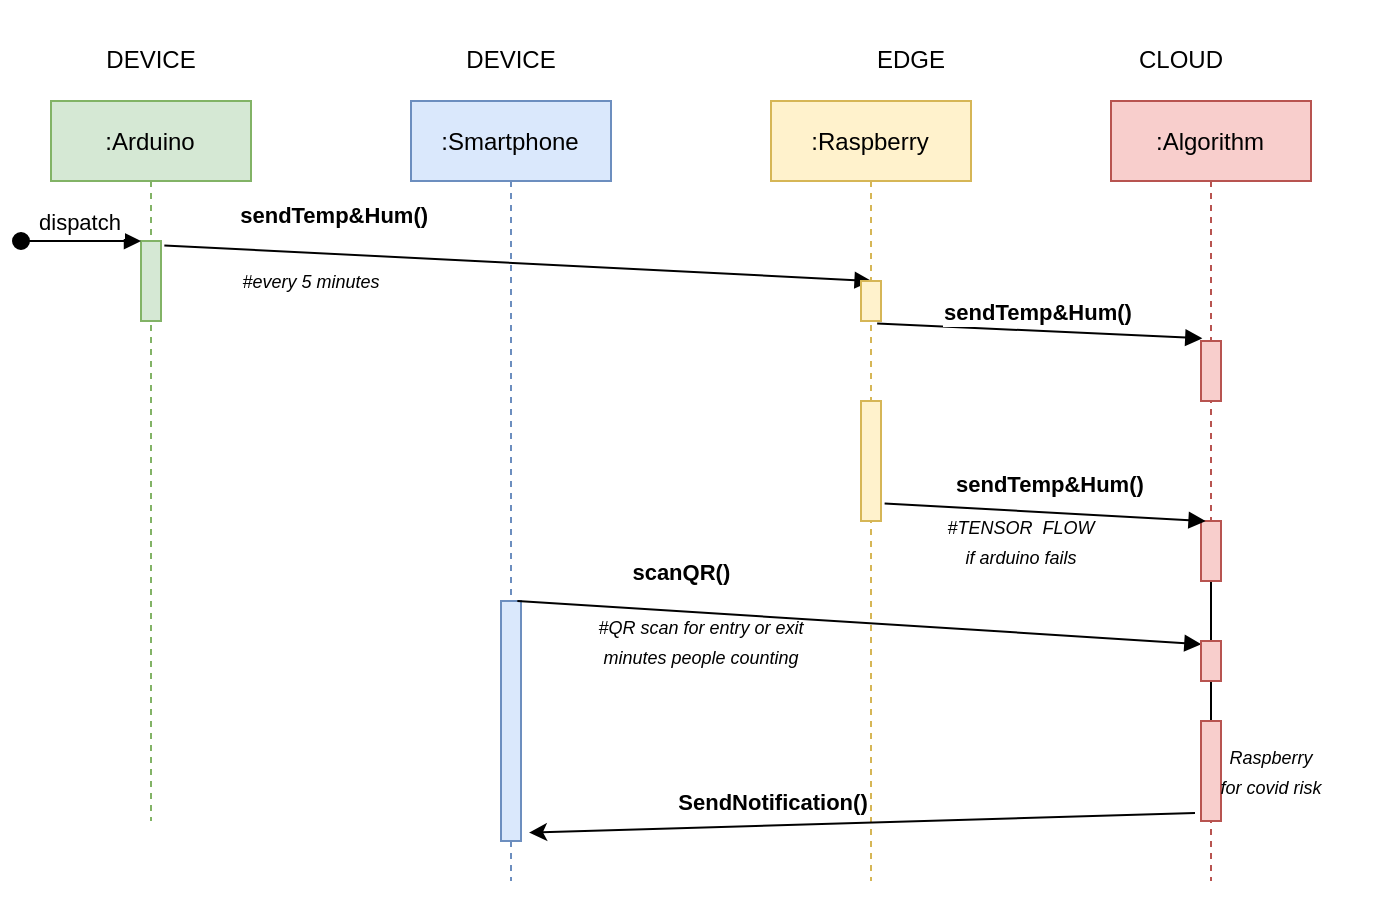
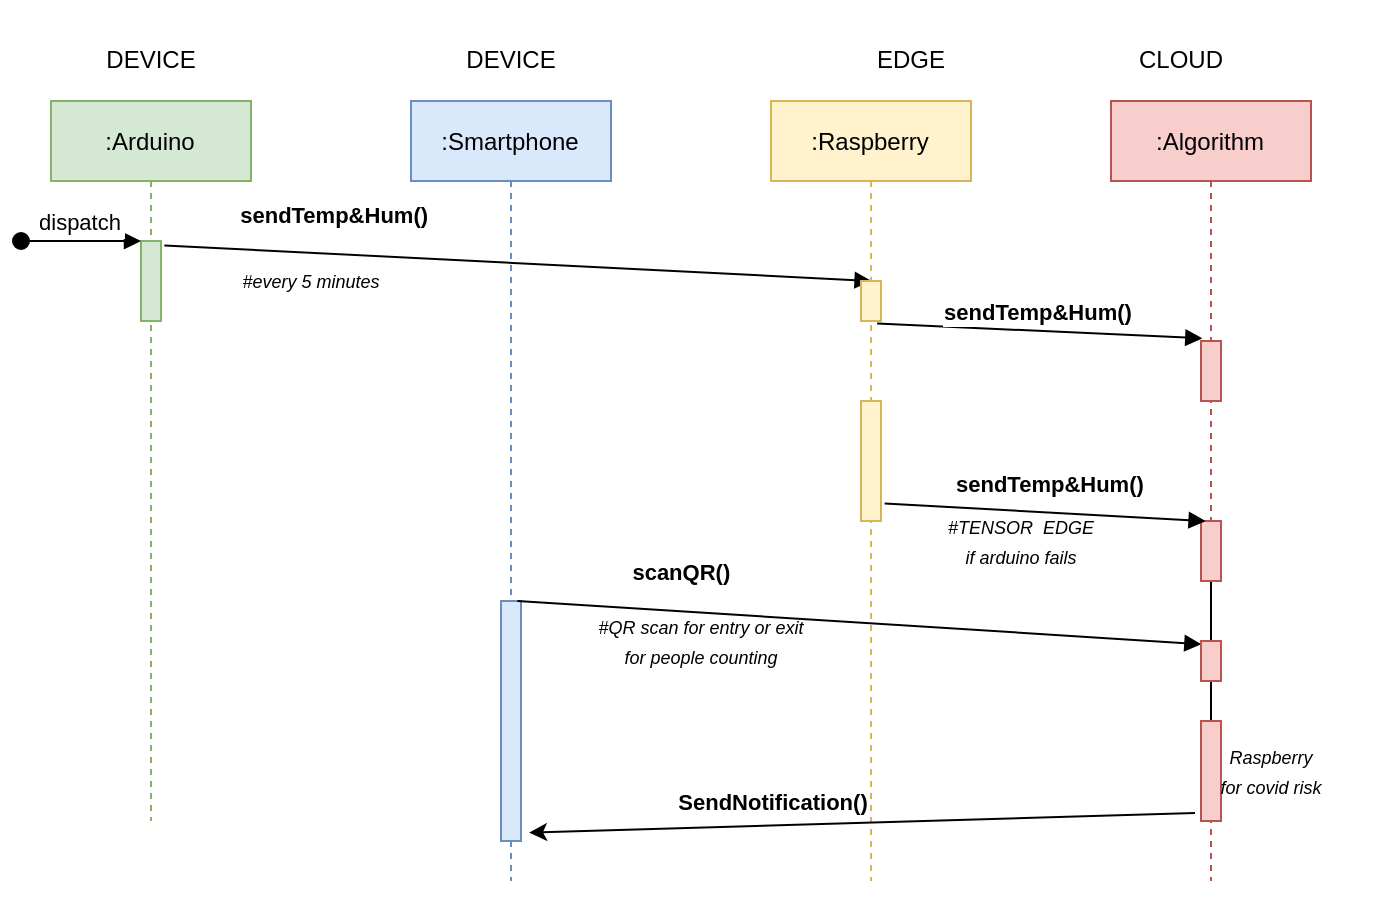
node "#TENSOR FLOW if arduino fails": label "#TENSOR FLOW if arduino fails" -> "#TENSOR EDGE if arduino fails"
node "#QR scan for entry or exit minutes people counting": label "#QR scan for entry or exit minutes people counting" -> "#QR scan for entry or exit for people counting"
